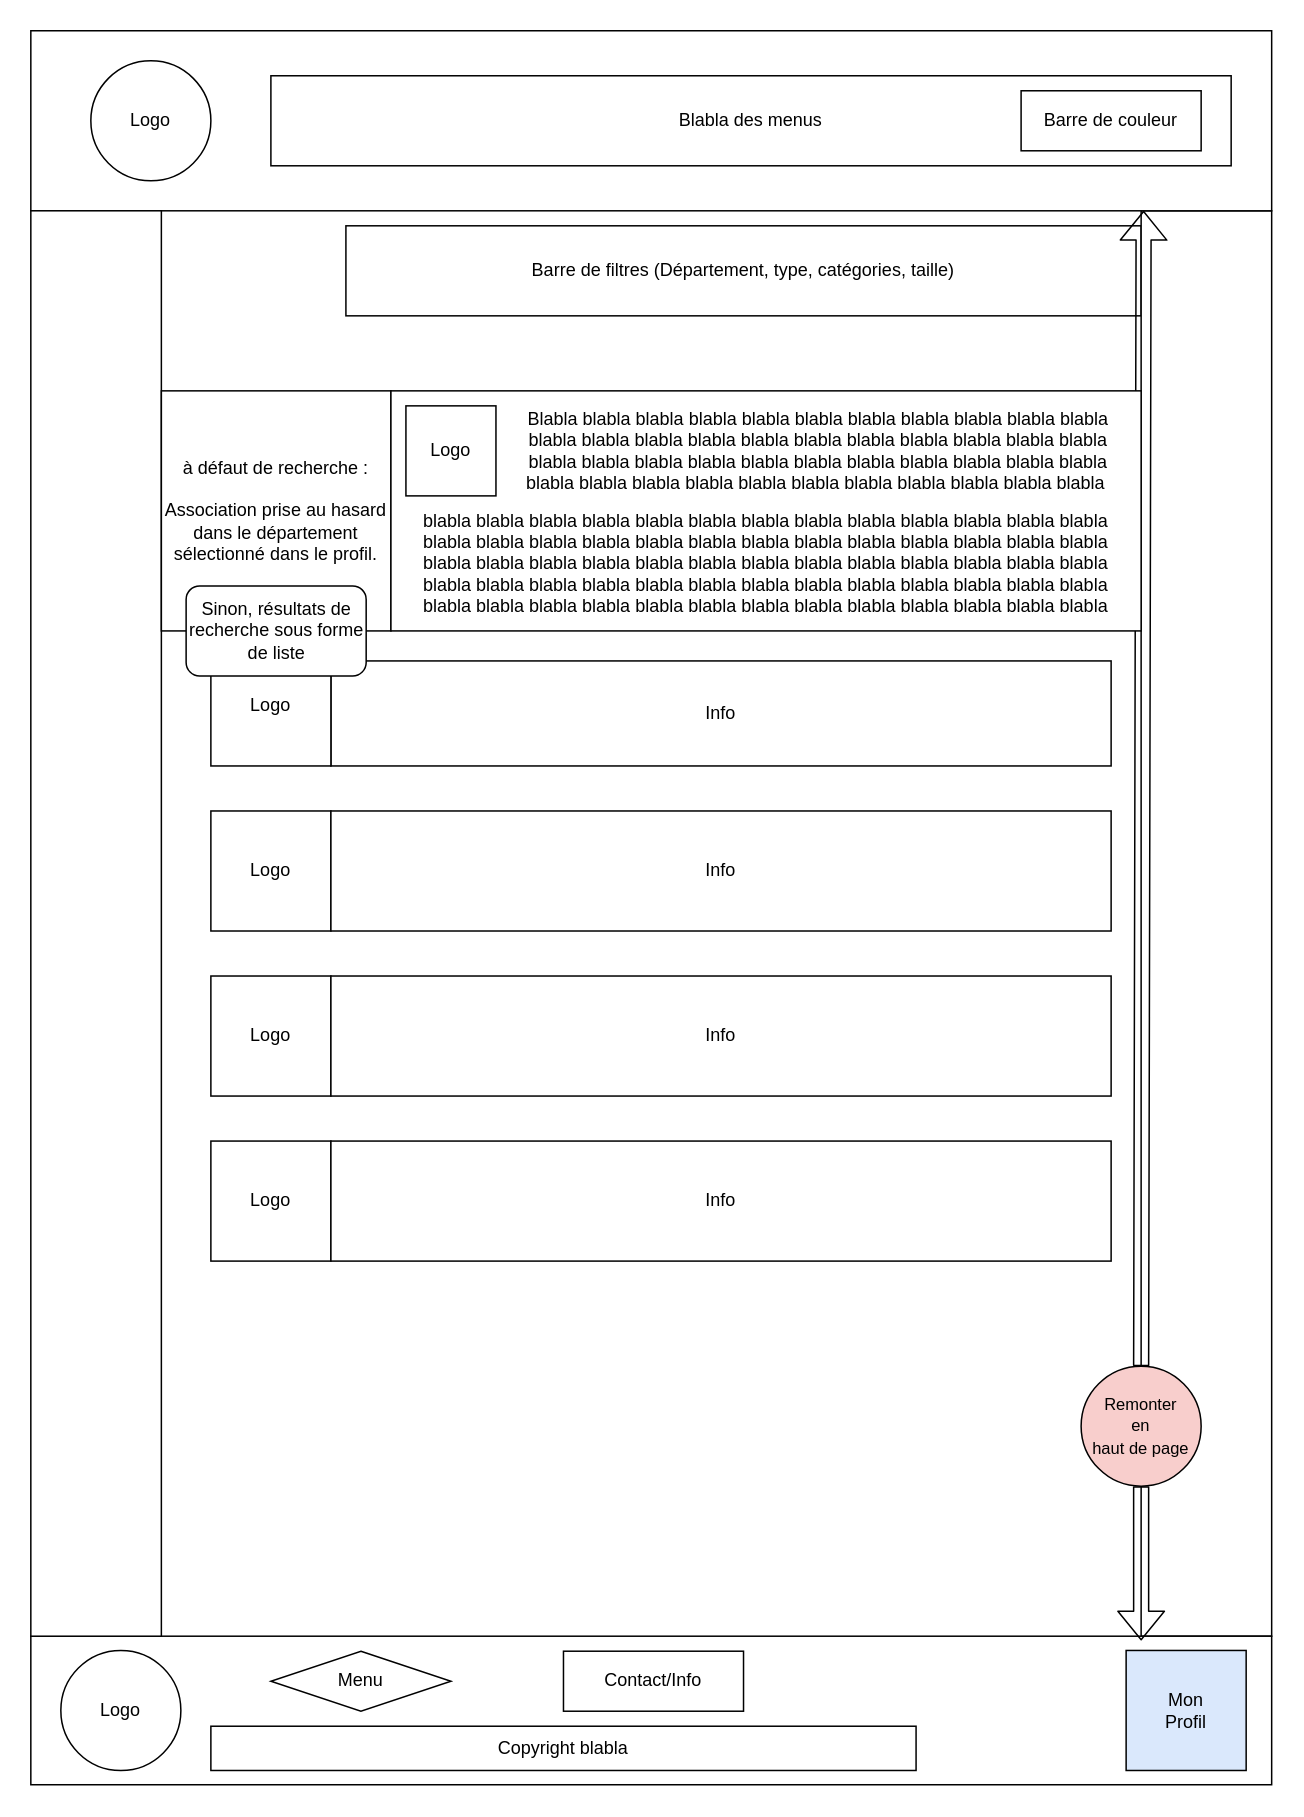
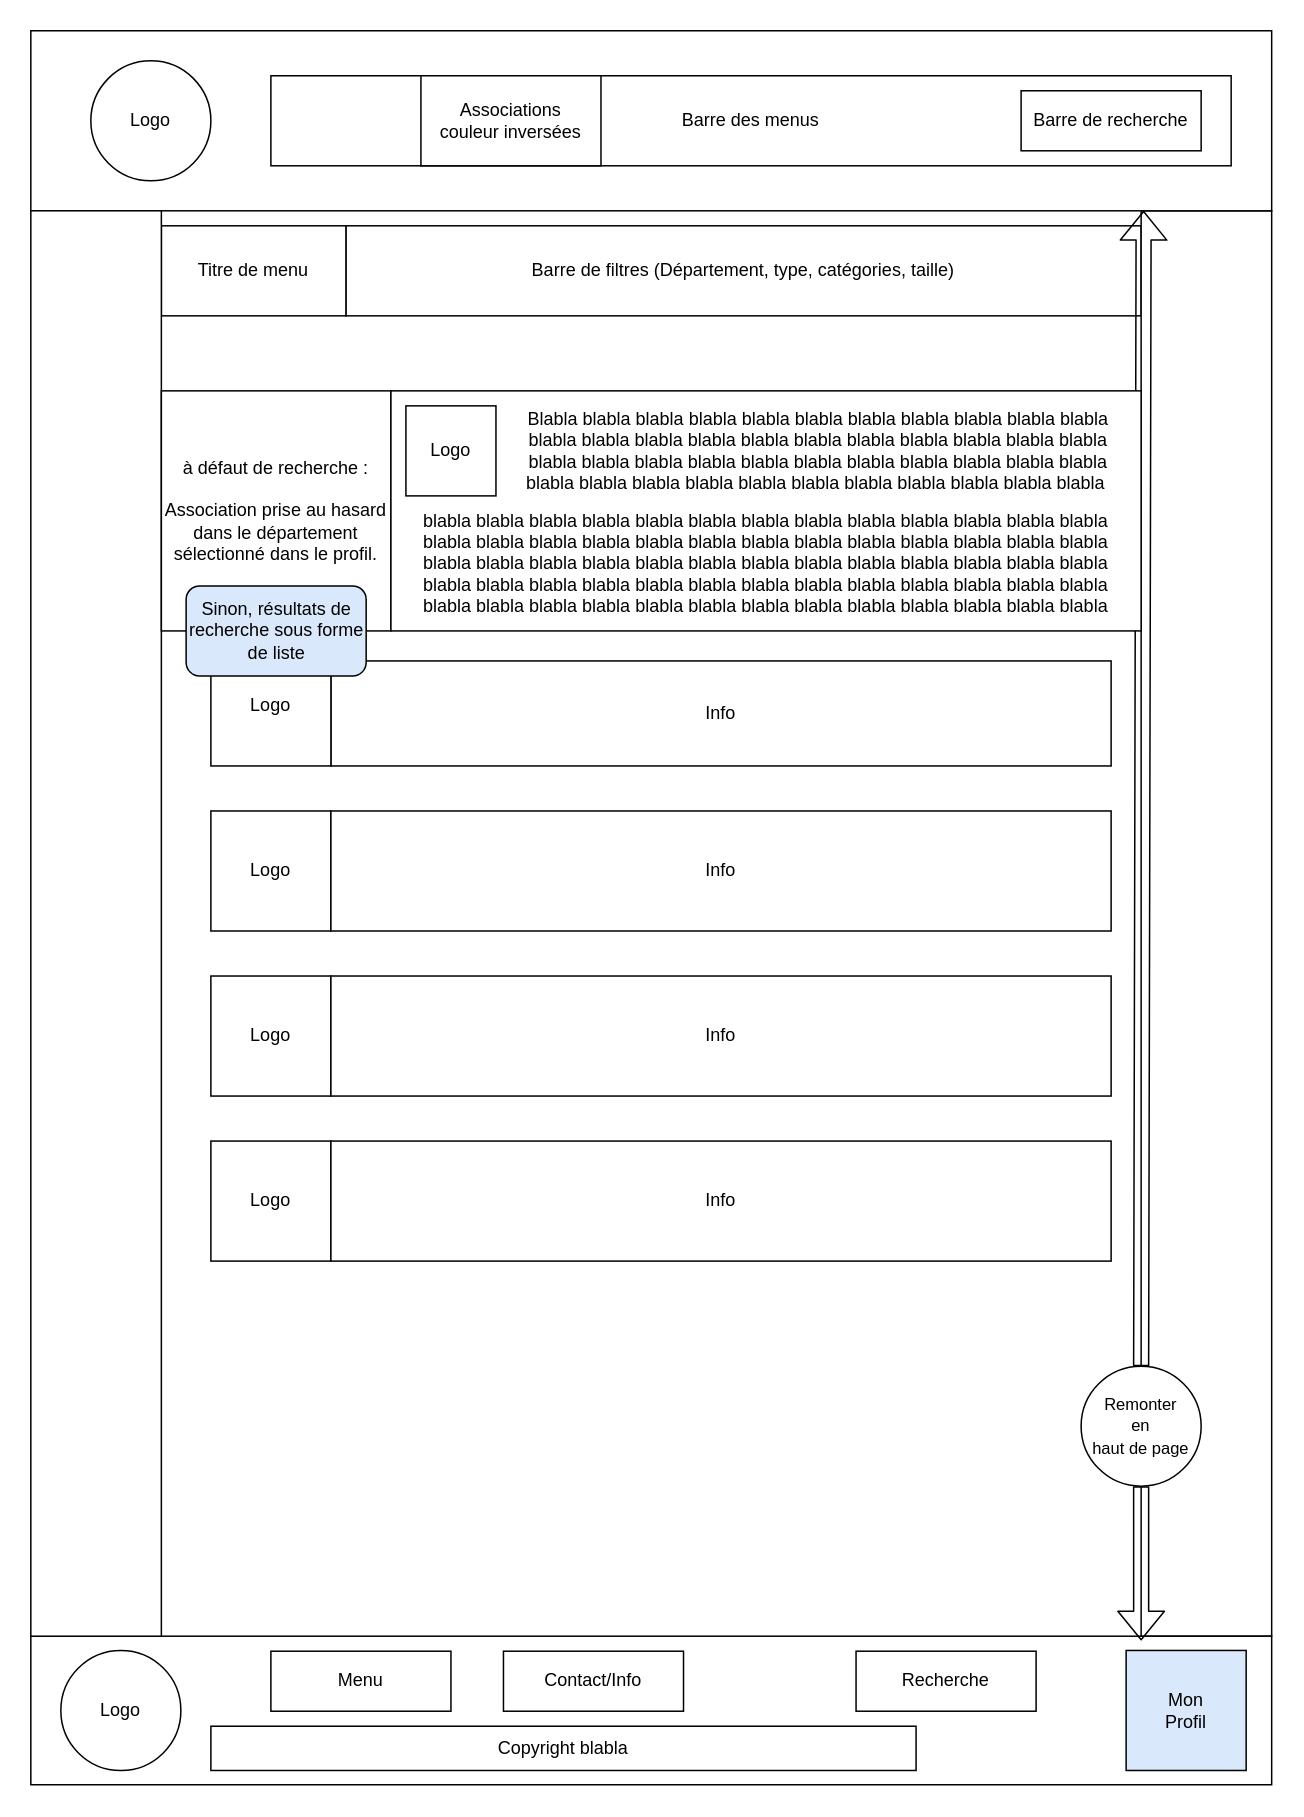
node "Associations couleur inversées": added
node "Blabla des menus": label "Blabla des menus" -> "Barre des menus"
node "Barre de couleur": label "Barre de couleur" -> "Barre de recherche"
node "Titre de menu": added
node "Sinon, résultats de recherche sous forme de liste": fillcolor #ffffff -> #dae8fc
node "Remonter en haut de page": fillcolor #f8cecc -> #ffffff
node "Menu": shape diamond -> rectangle
node "Contact/Info": moved (653, 1681) -> (593, 1681)
node "Recherche": added
